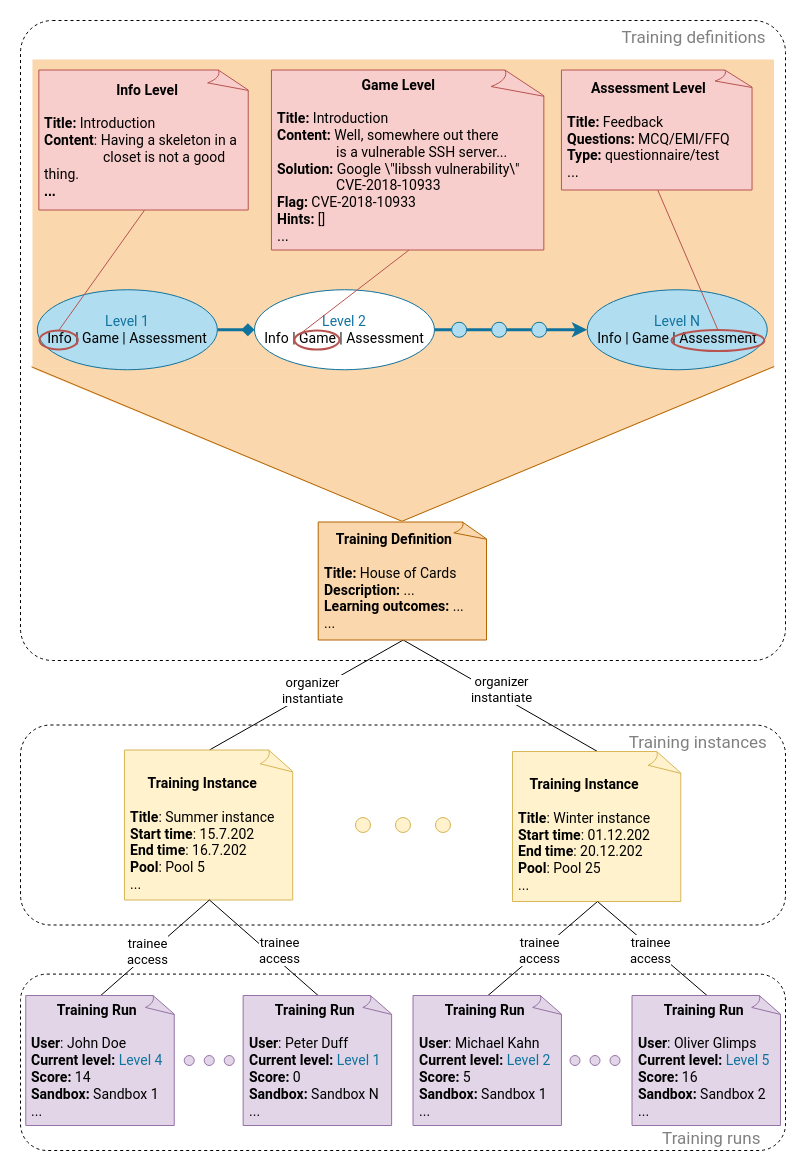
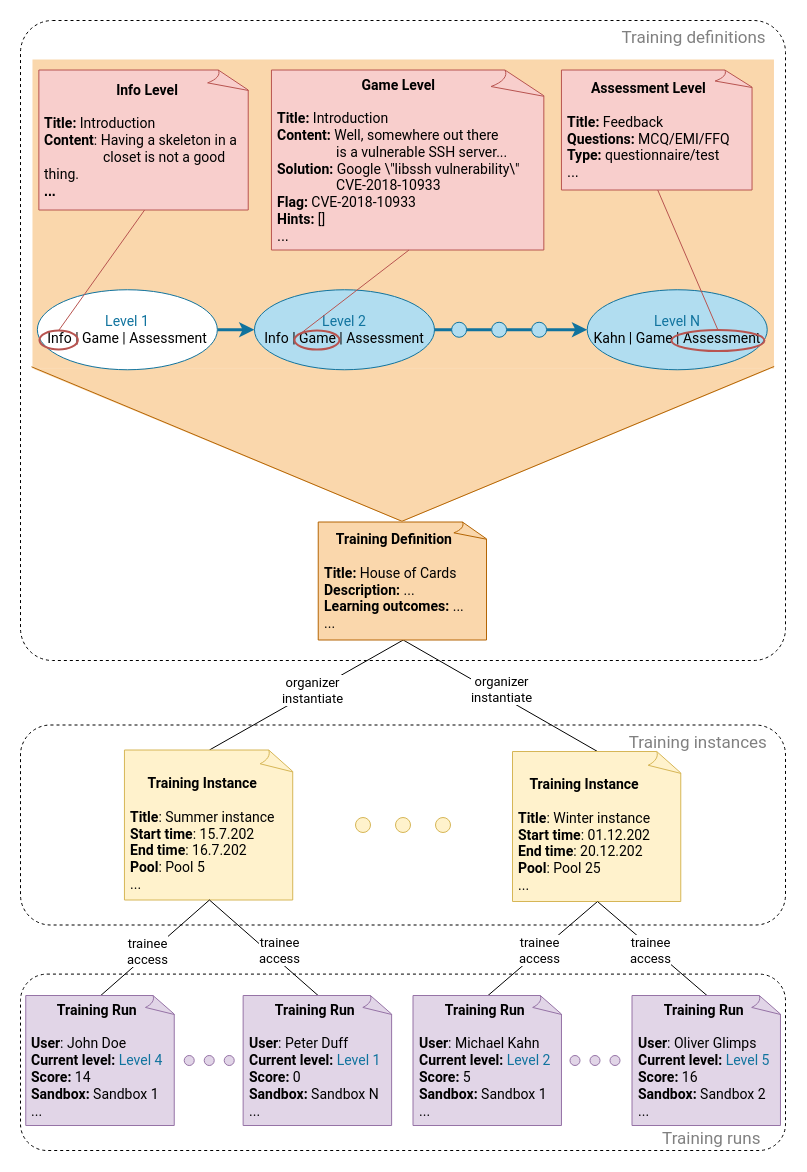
node "Level 1Info | Game | Assessment": fillcolor #b1ddf0 -> #ffffff
edge "Level 1Info | Game | Assessment" -> "Level 2Info | Game | Assessment": arrowhead diamond -> classic
node "Level 2Info | Game | Assessment": fillcolor #ffffff -> #b1ddf0
node "Level NInfo | Game | Assessment": label "Level NInfo | Game | Assessment" -> "Level NKahn | Game | Assessment"
